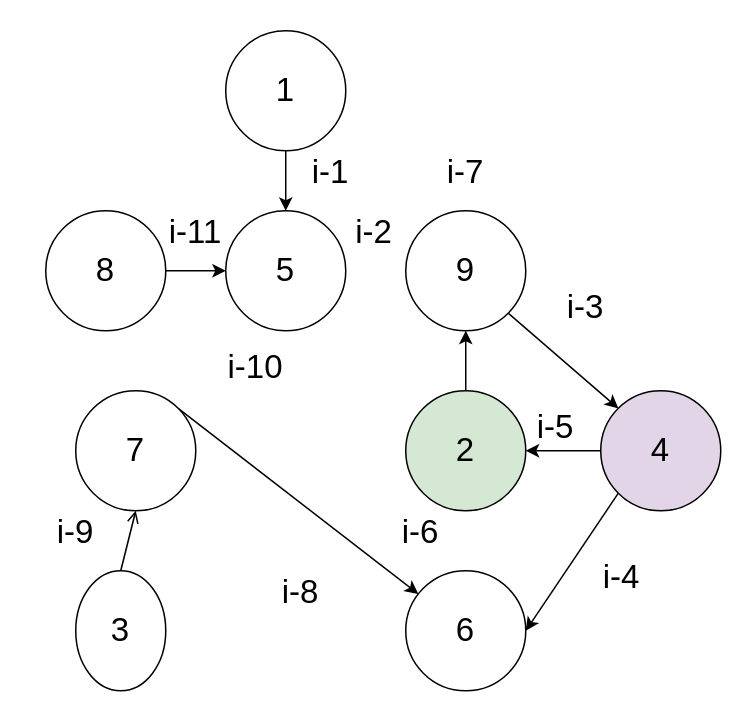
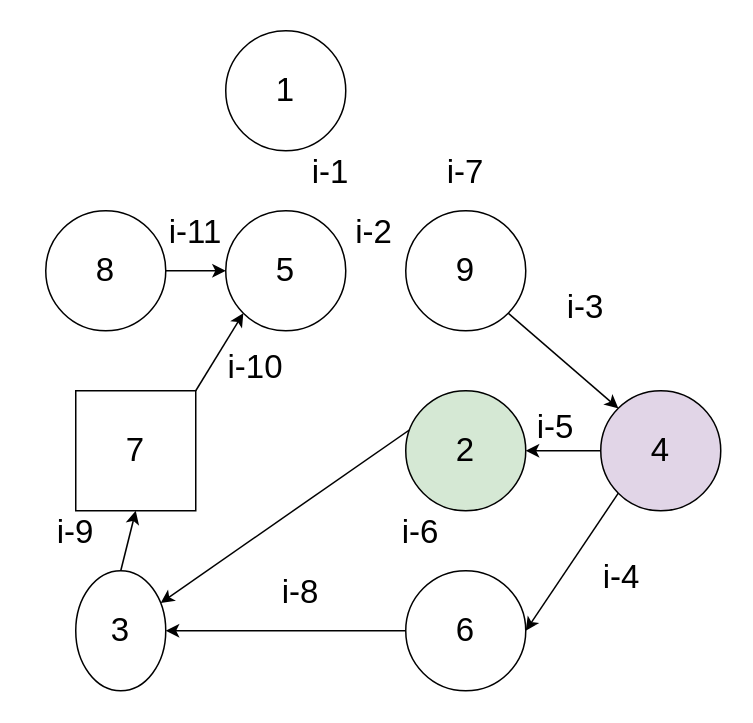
edge "1" -> "5": removed
edge "2" -> "9": now "2" -> "3"
node "7": shape ellipse -> rectangle
edge "7" -> "6": now "7" -> "5"
edge "3" -> "7": arrowhead open -> classic
edge "6" -> "3": added
